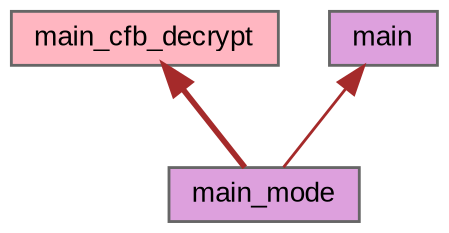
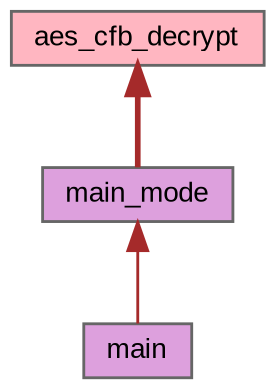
node "main_cfb_decrypt": label "main_cfb_decrypt" -> "aes_cfb_decrypt"
edge "main_mode" -> "main": reversed
